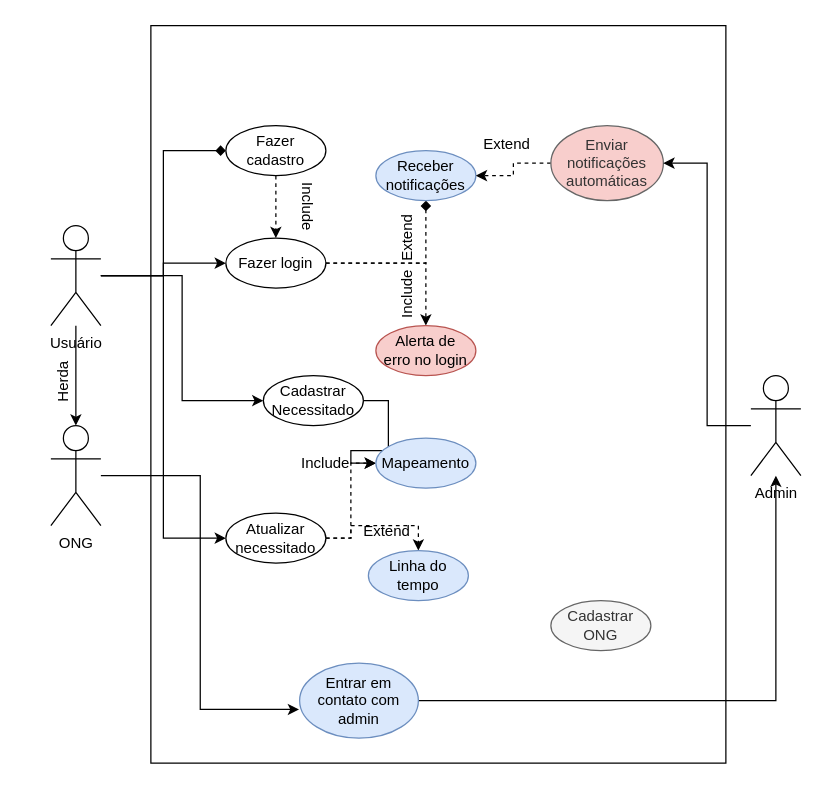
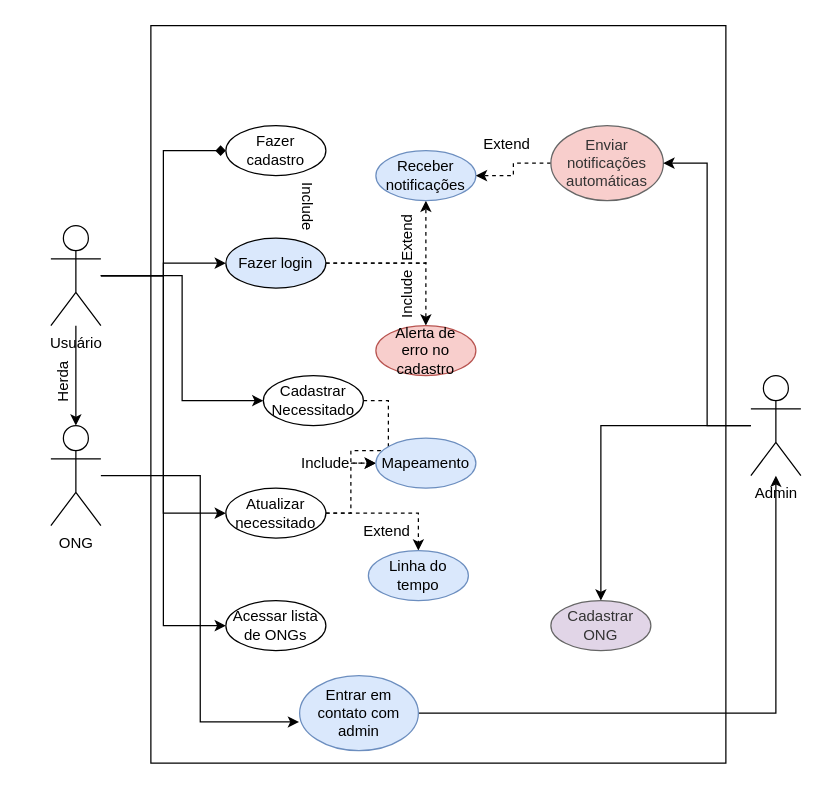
edge "Fazer cadastro" -> "Fazer login": removed
edge "Fazer login" -> "Receber notificações": arrowhead diamond -> classic
node "Fazer login": fillcolor #ffffff -> #dae8fc
node "Alerta de erro no login": label "Alerta de erro no login" -> "Alerta de erro no cadastro"
edge "Cadastrar Necessitado" -> "Mapeamento": style solid -> dashed
edge "Admin" -> "Cadastrar ONG": added
node "Atualizar necessitado": moved (276, 538) -> (276, 513)
edge "Usuário" -> "Acessar lista de ONGs": added
node "Acessar lista de ONGs": added
node "Cadastrar ONG": fillcolor #f5f5f5 -> #e1d5e7
node "Entrar em contato com admin": moved (359, 701) -> (359, 713)
